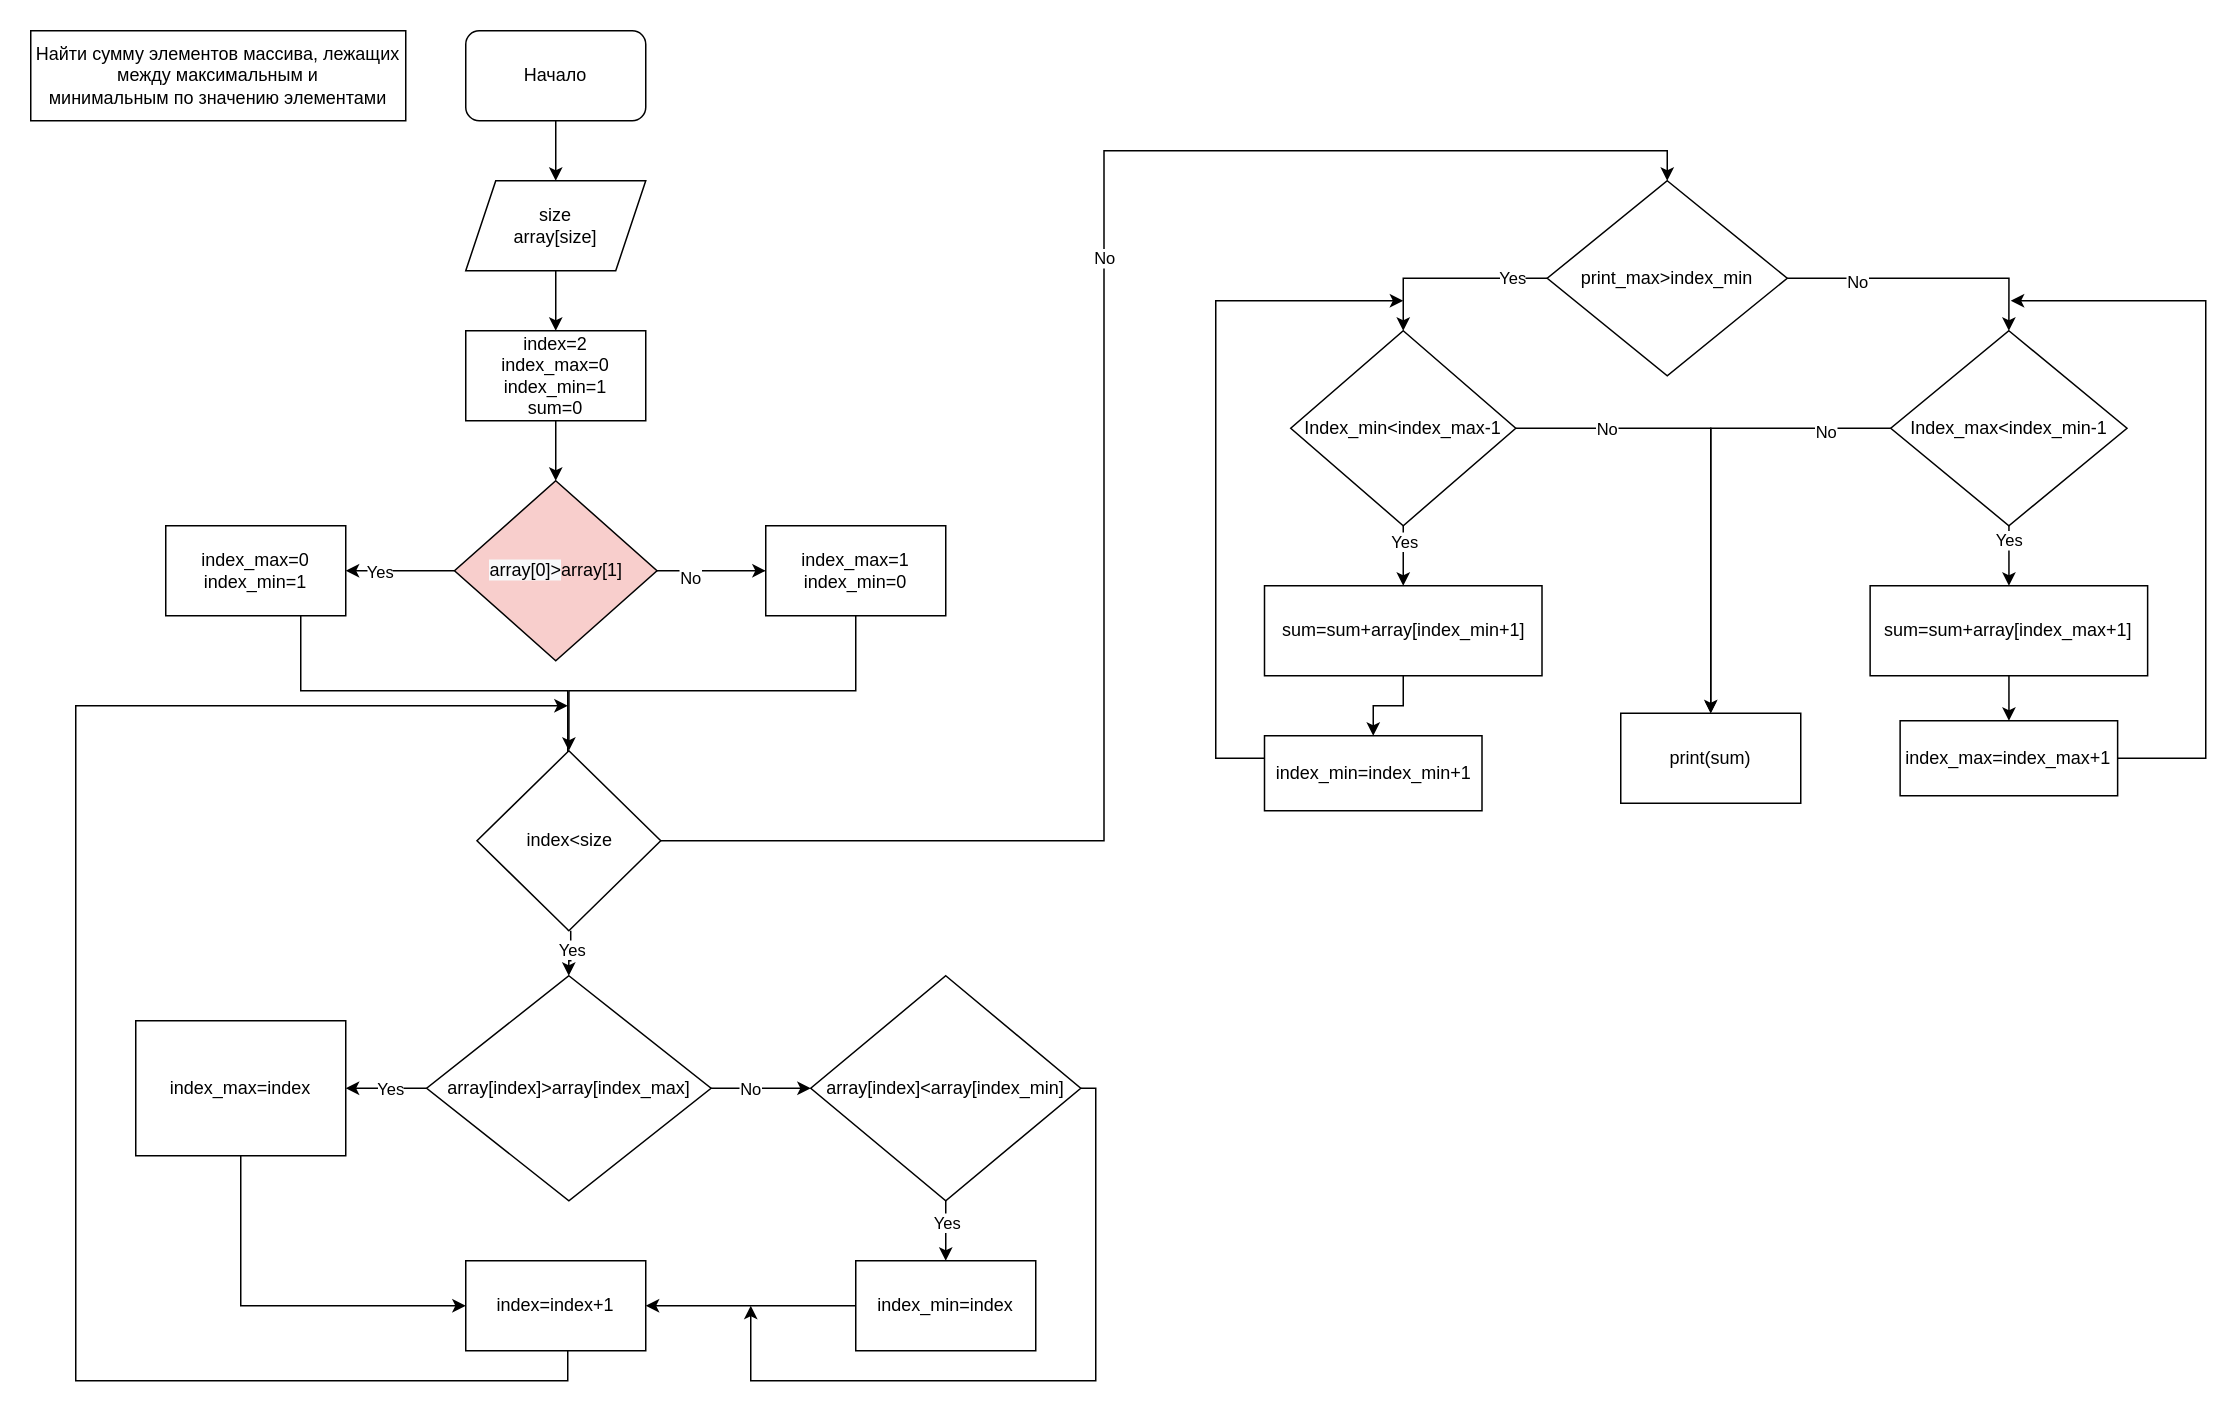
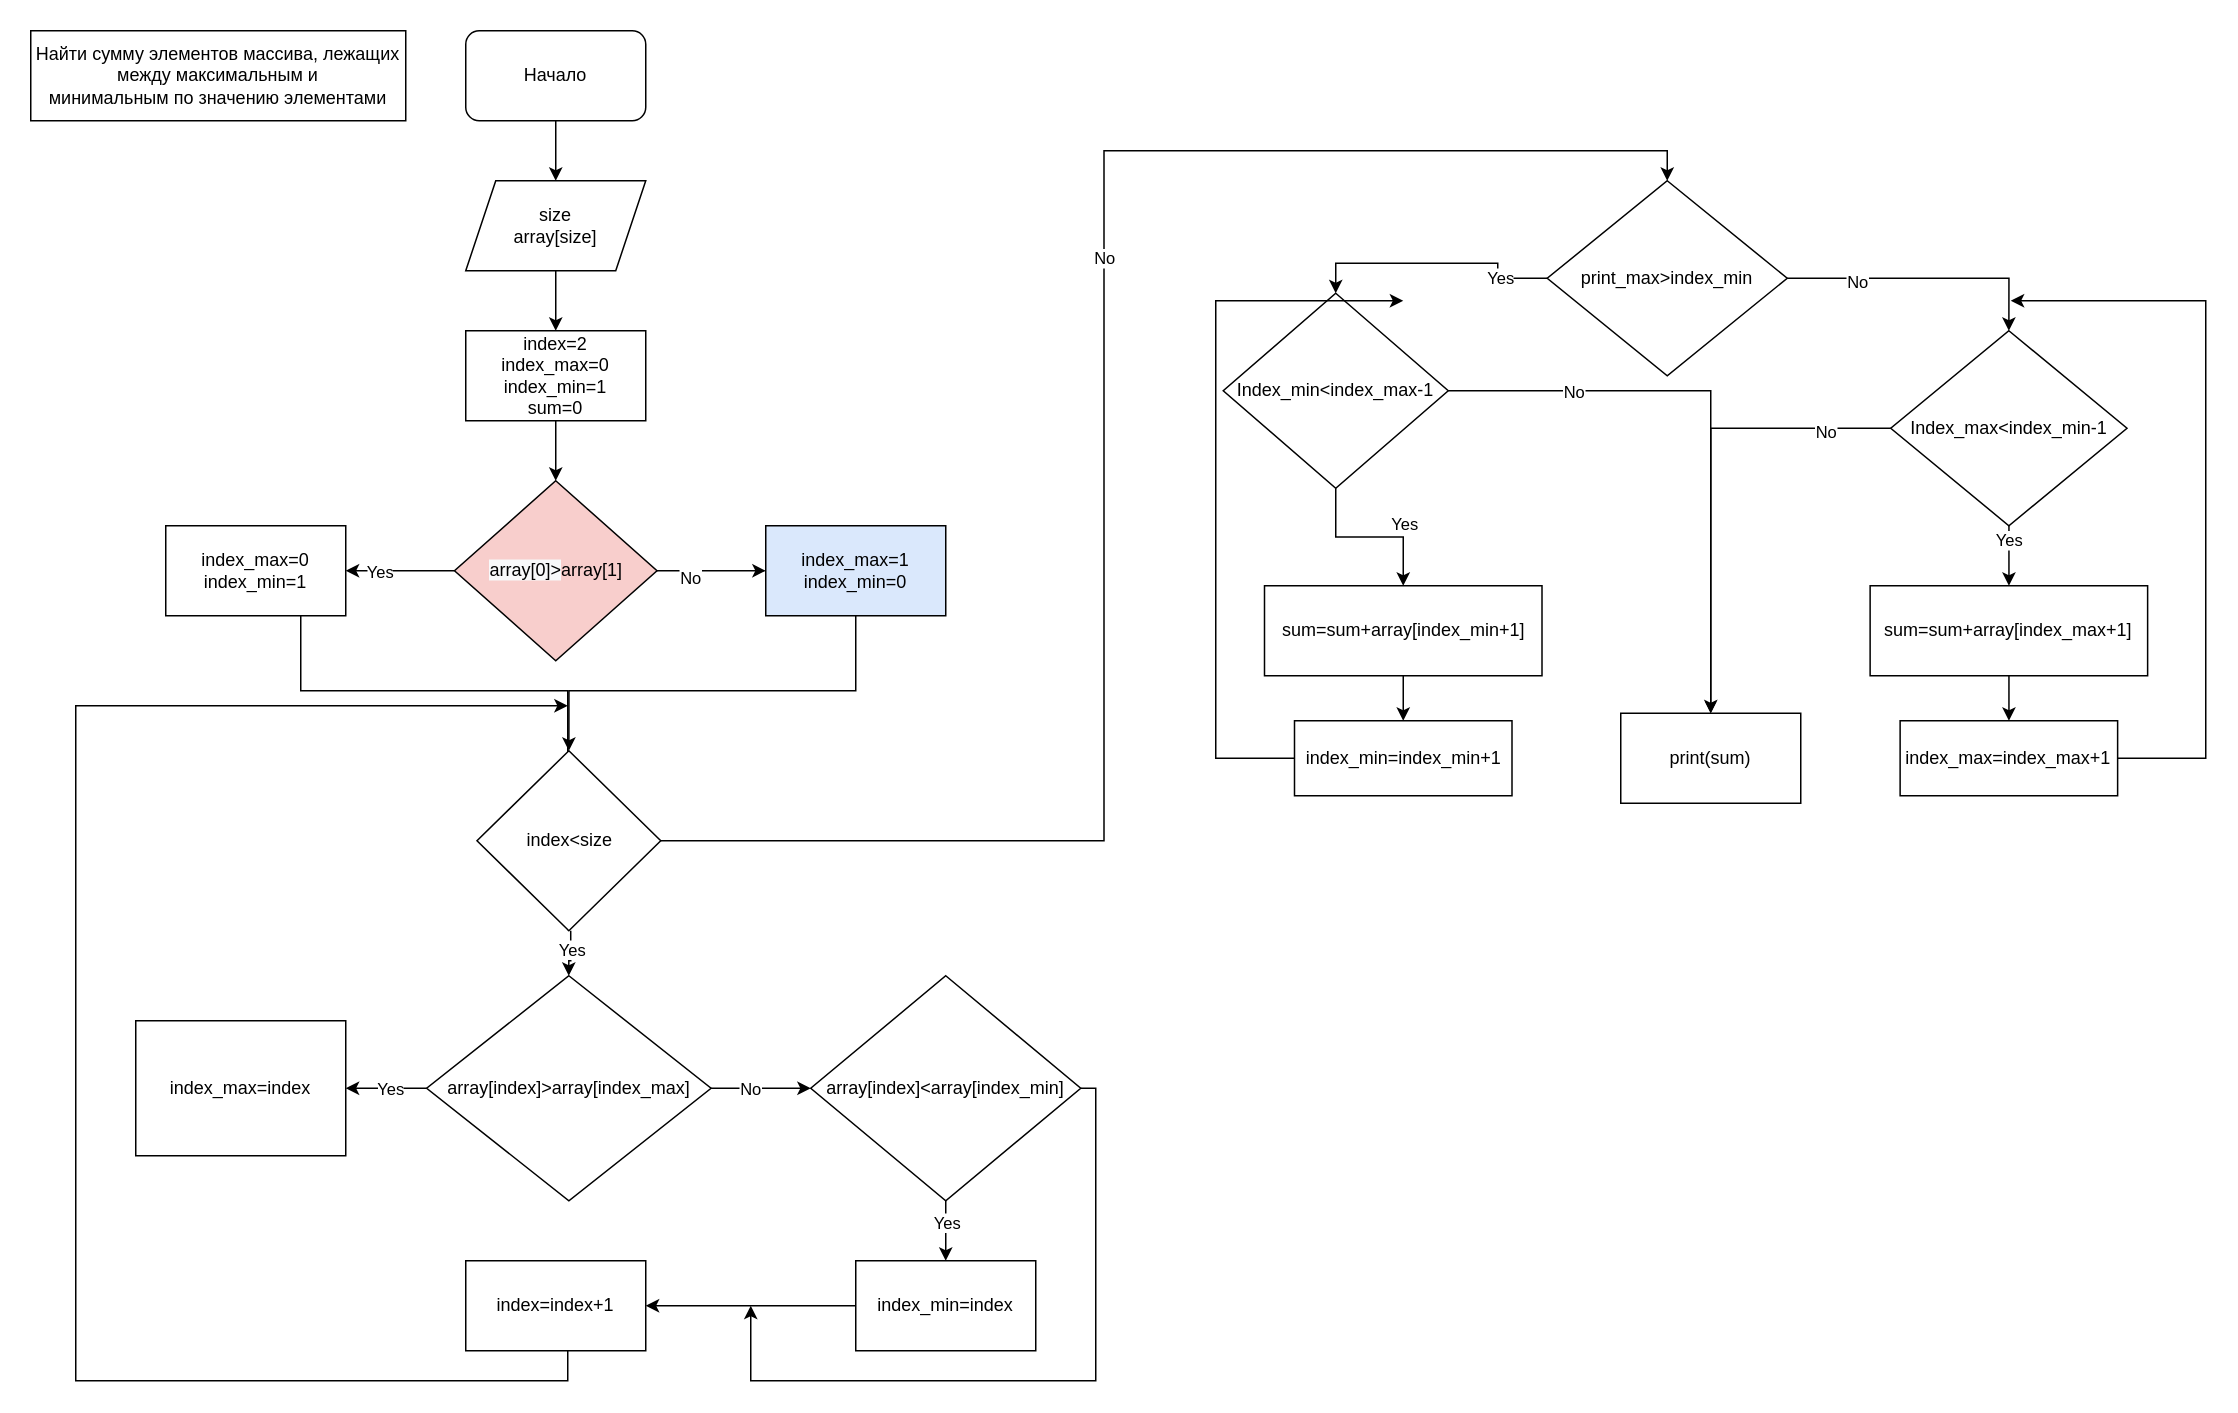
node "Index_min<index_max-1": moved (1403, 428) -> (1336, 391)
node "index_max=1 index_min=0": fillcolor #ffffff -> #dae8fc
node "index_min=index_min+1": moved (1373, 773) -> (1403, 758)
edge "index_max=index" -> "index=index+1": removed
